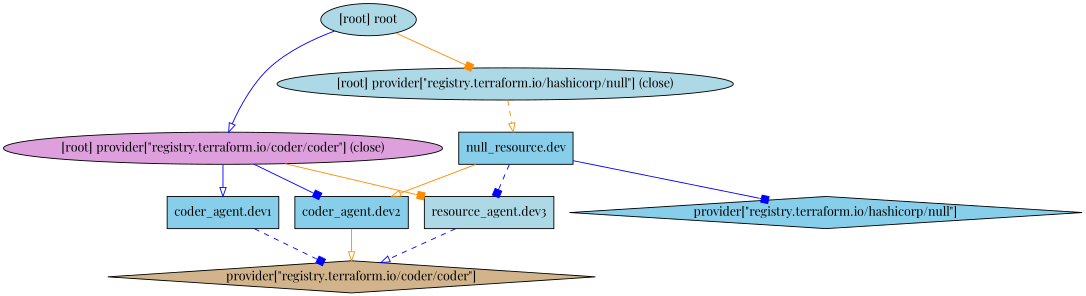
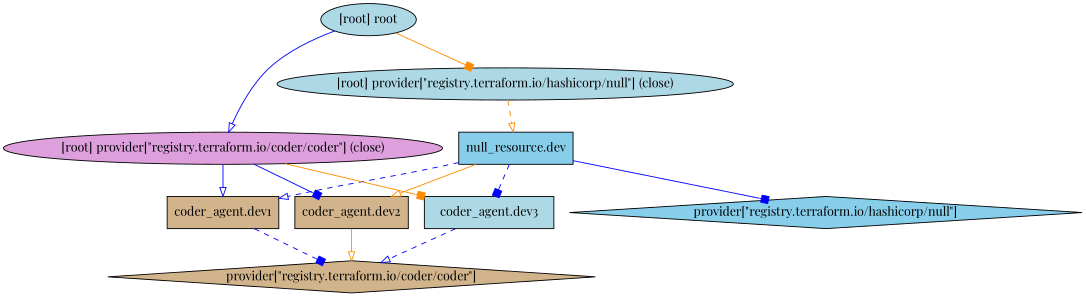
edge "null_resource.dev" -> "coder_agent.dev1": added
node "coder_agent.dev1": fillcolor skyblue -> tan
node "coder_agent.dev2": fillcolor skyblue -> tan
node "resource_agent.dev3": label "resource_agent.dev3" -> "coder_agent.dev3"
